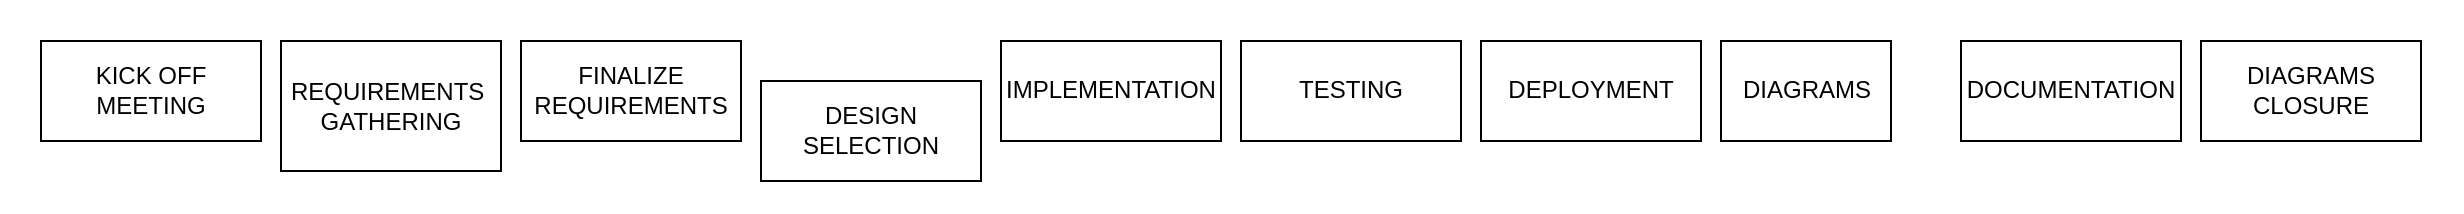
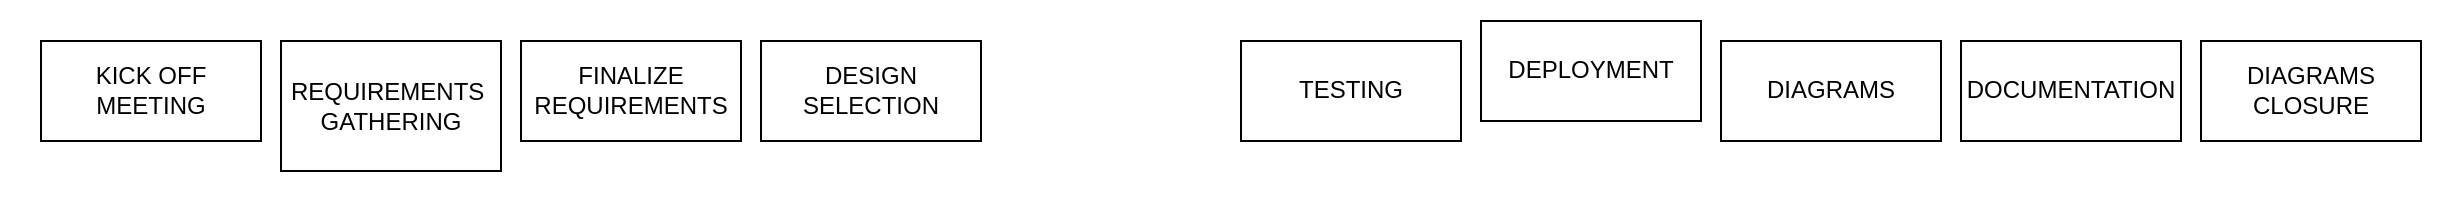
node "IMPLEMENTATION": removed
node "DEPLOYMENT": moved (1591, 91) -> (1591, 71)
node "DIAGRAMS": size 170x100 -> 220x100
node "DESIGN SELECTION": moved (871, 131) -> (871, 91)
